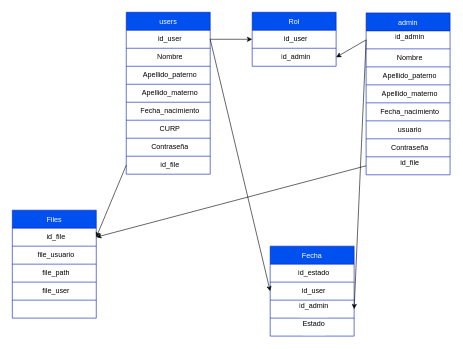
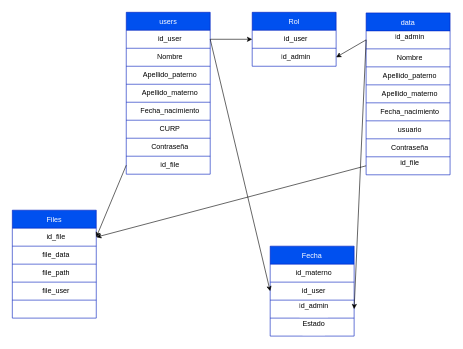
node "admin": label "admin" -> "data"
node "file_usuario": label "file_usuario" -> "file_data"
node "id_estado": label "id_estado" -> "id_materno"
